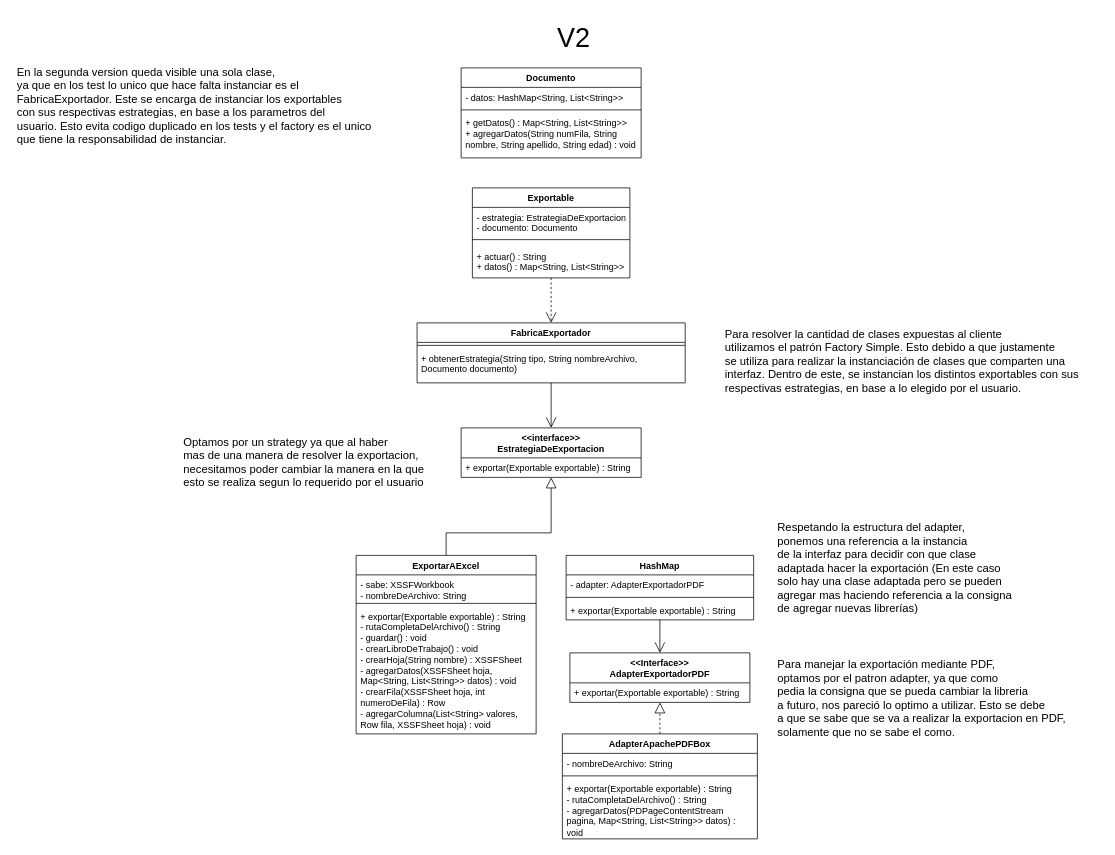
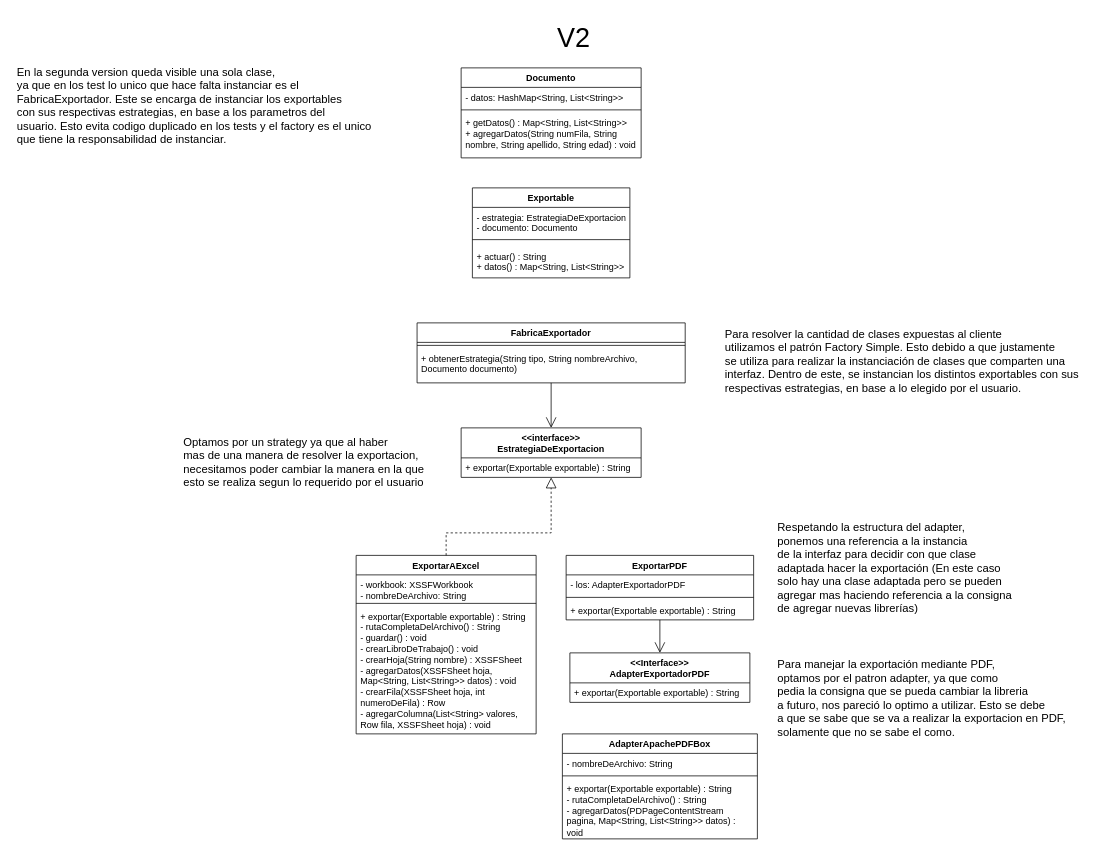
edge "Exportable" -> "FabricaExportador": removed
edge "ExportarAExcel" -> "<<interface>> EstrategiaDeExportacion": style solid -> dashed
node "HashMap": label "HashMap" -> "ExportarPDF"
node "- adapter: AdapterExportadorPDF": label "- adapter: AdapterExportadorPDF" -> "- los: AdapterExportadorPDF"
node "- sabe: XSSFWorkbook - nombreDeArchivo: String": label "- sabe: XSSFWorkbook - nombreDeArchivo: String" -> "- workbook: XSSFWorkbook - nombreDeArchivo: String"
edge "AdapterApachePDFBox" -> "<<Interface>> AdapterExportadorPDF": removed
